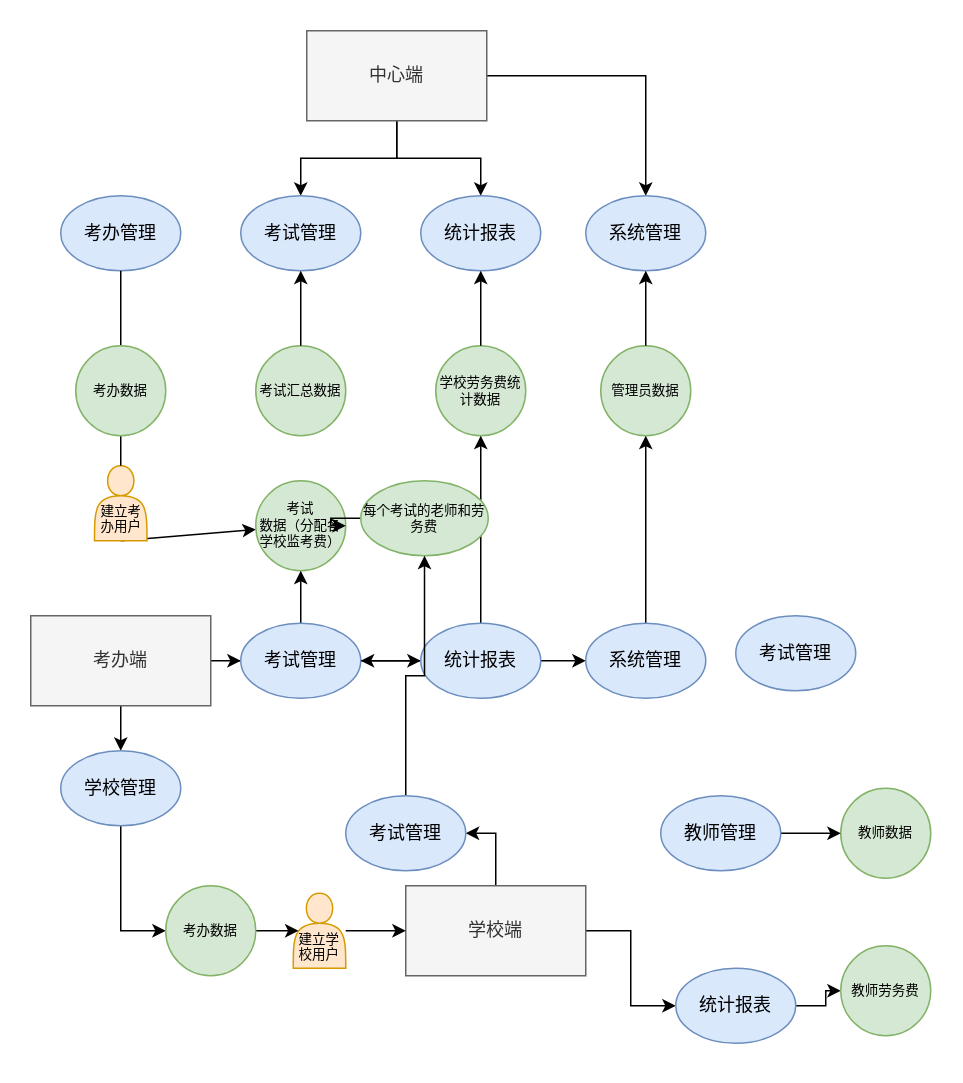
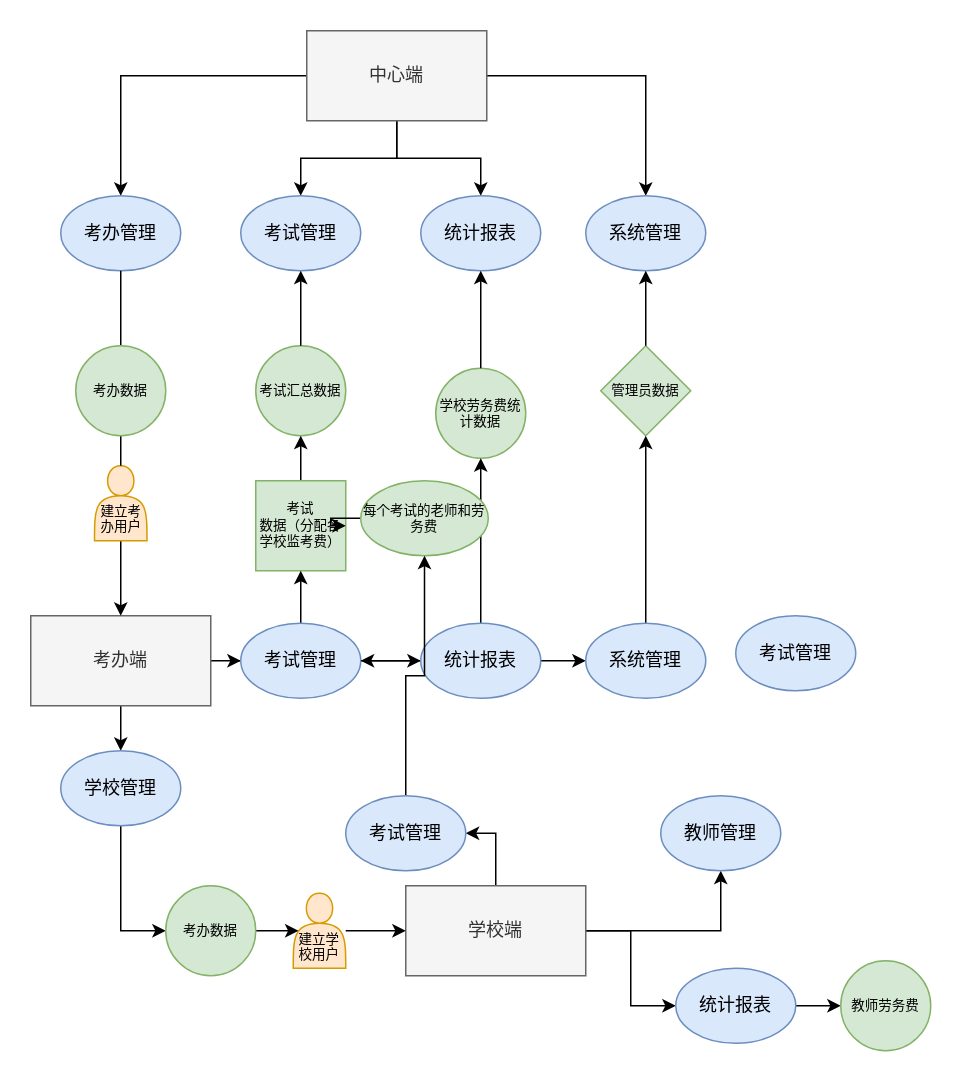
edge "中心端" -> "考办管理": added
node "学校劳务费统计数据": moved (481, 391) -> (481, 413)
node "管理员数据": shape ellipse -> diamond
edge "考试 数据（分配各学校监考费）" -> "考试汇总数据": added
node "考试 数据（分配各学校监考费）": shape ellipse -> rectangle
edge "建立考办用户" -> "考试 数据（分配各学校监考费）": now "建立考办用户" -> "考办端"
edge "教师管理" -> "教师数据": removed
node "教师数据": removed
edge "学校端" -> "教师管理": added
node "教师劳务费": moved (886, 991) -> (886, 1006)
